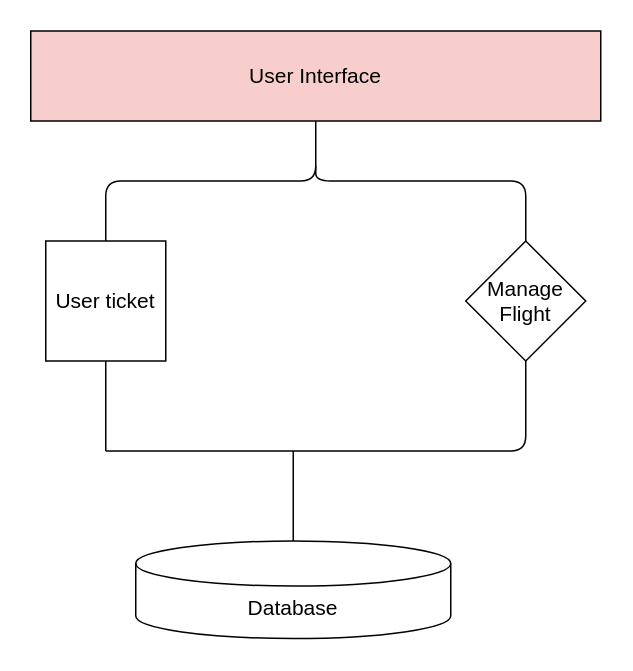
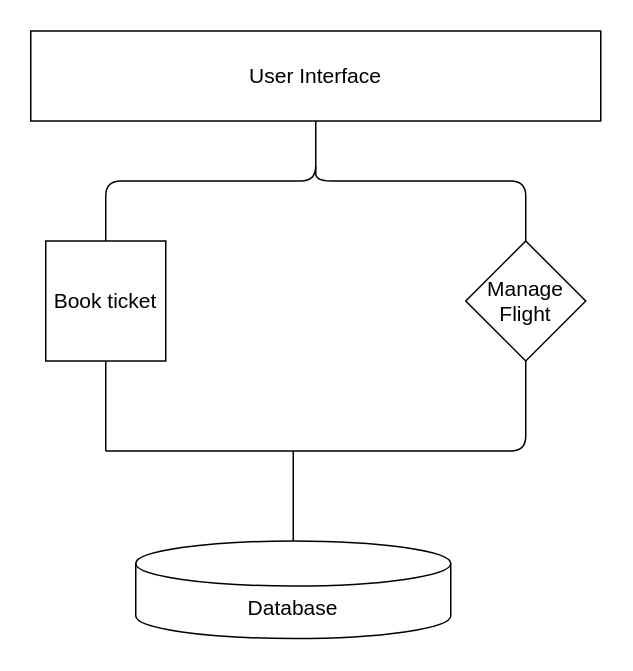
node "User Interface": fillcolor #f8cecc -> #ffffff
node "User ticket": label "User ticket" -> "Book ticket"
